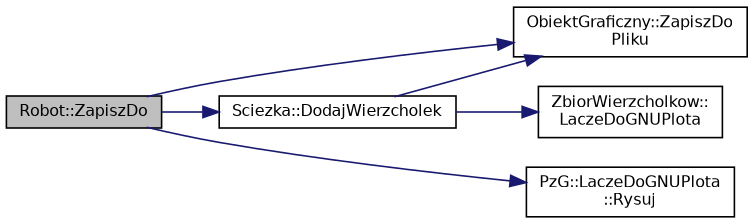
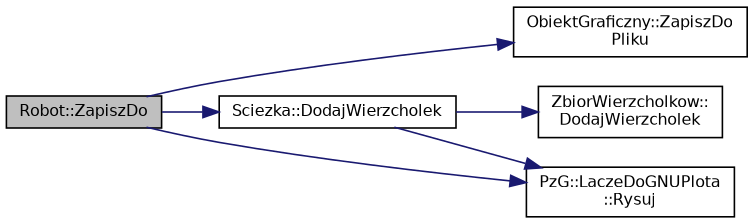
edge "Sciezka::DodajWierzcholek" -> "ObiektGraficzny::ZapiszDo Pliku": now "Sciezka::DodajWierzcholek" -> "PzG::LaczeDoGNUPlota ::Rysuj"
node "ZbiorWierzcholkow:: LaczeDoGNUPlota": label "ZbiorWierzcholkow:: LaczeDoGNUPlota" -> "ZbiorWierzcholkow:: DodajWierzcholek"
